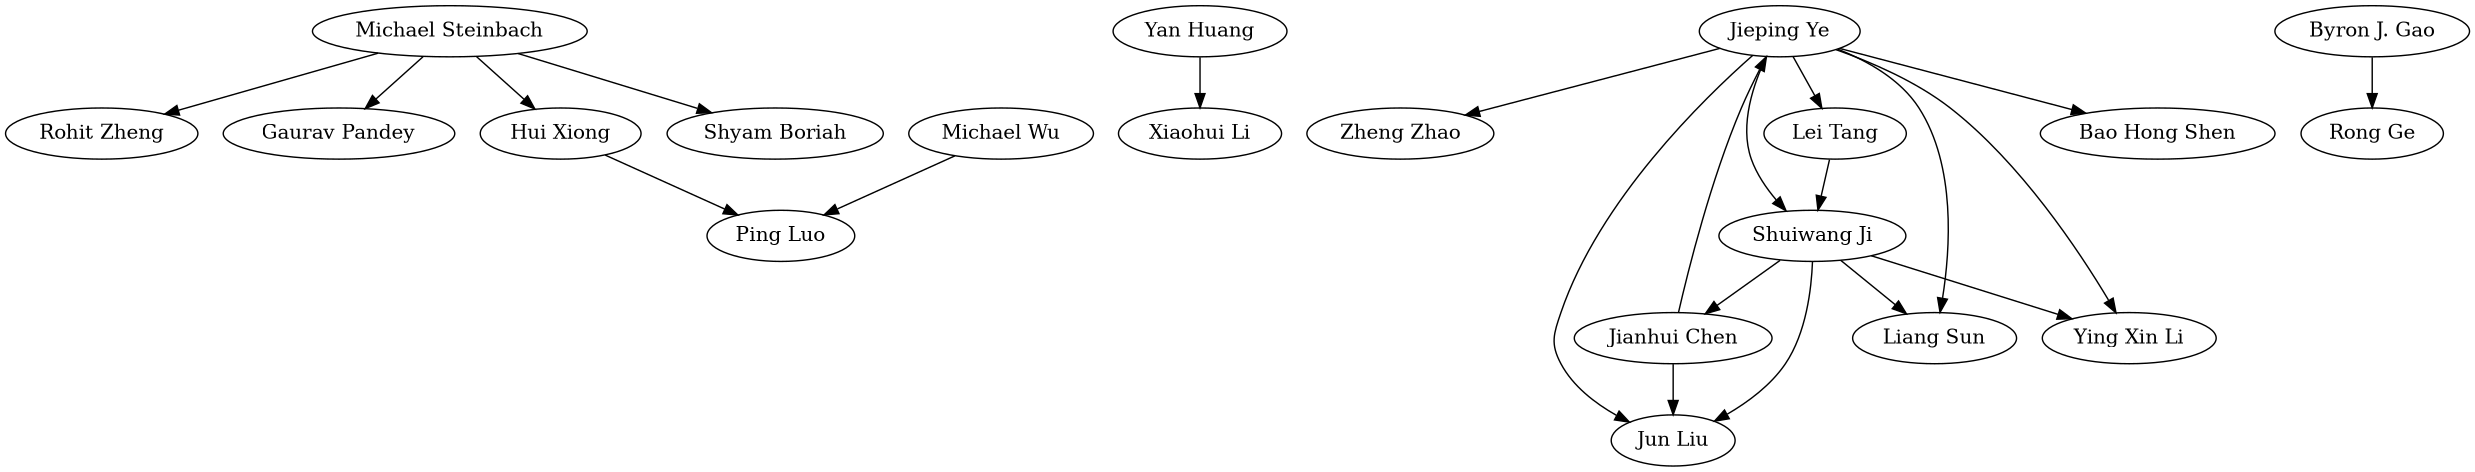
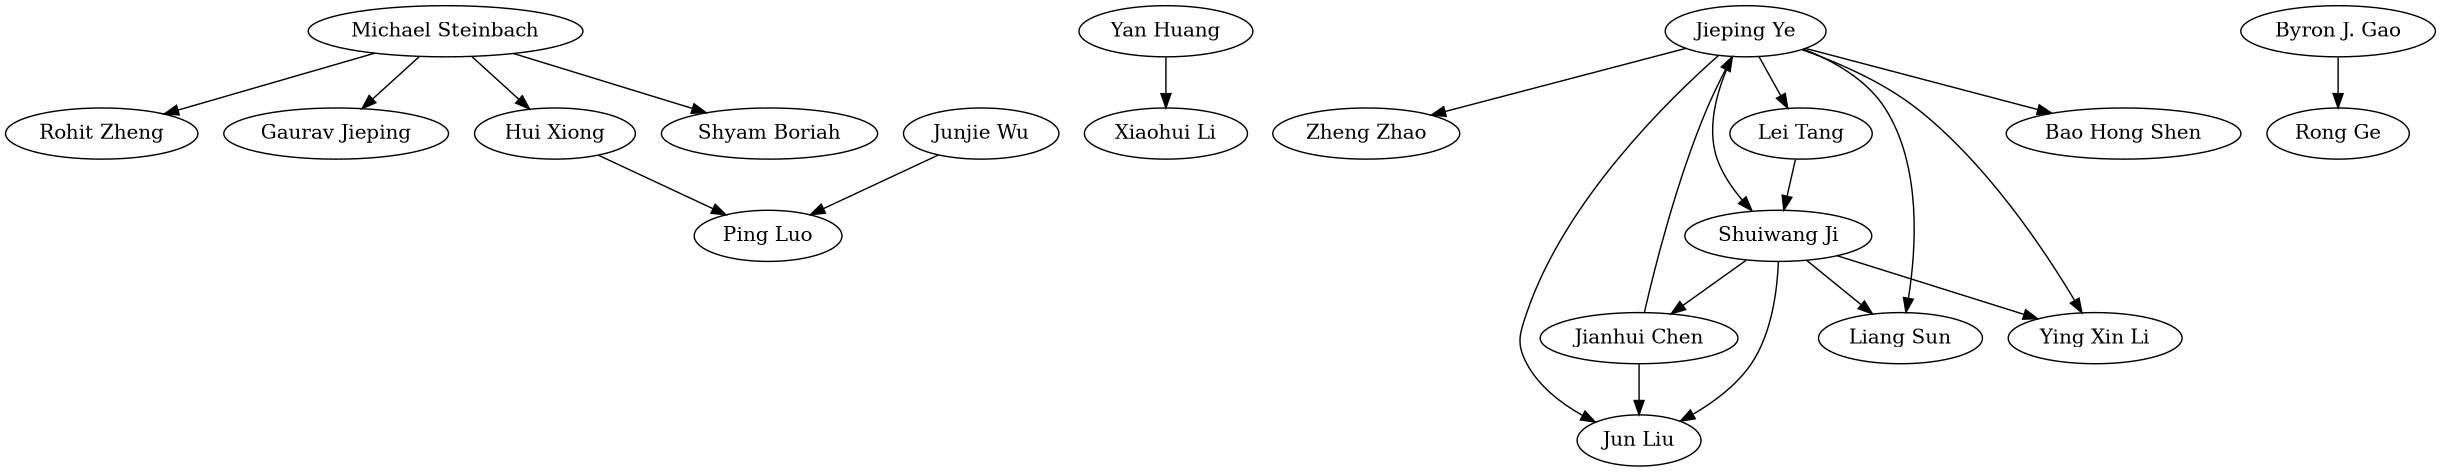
node "Gaurav Pandey": label "Gaurav Pandey" -> "Gaurav Jieping"
node "Michael Wu": label "Michael Wu" -> "Junjie Wu"
